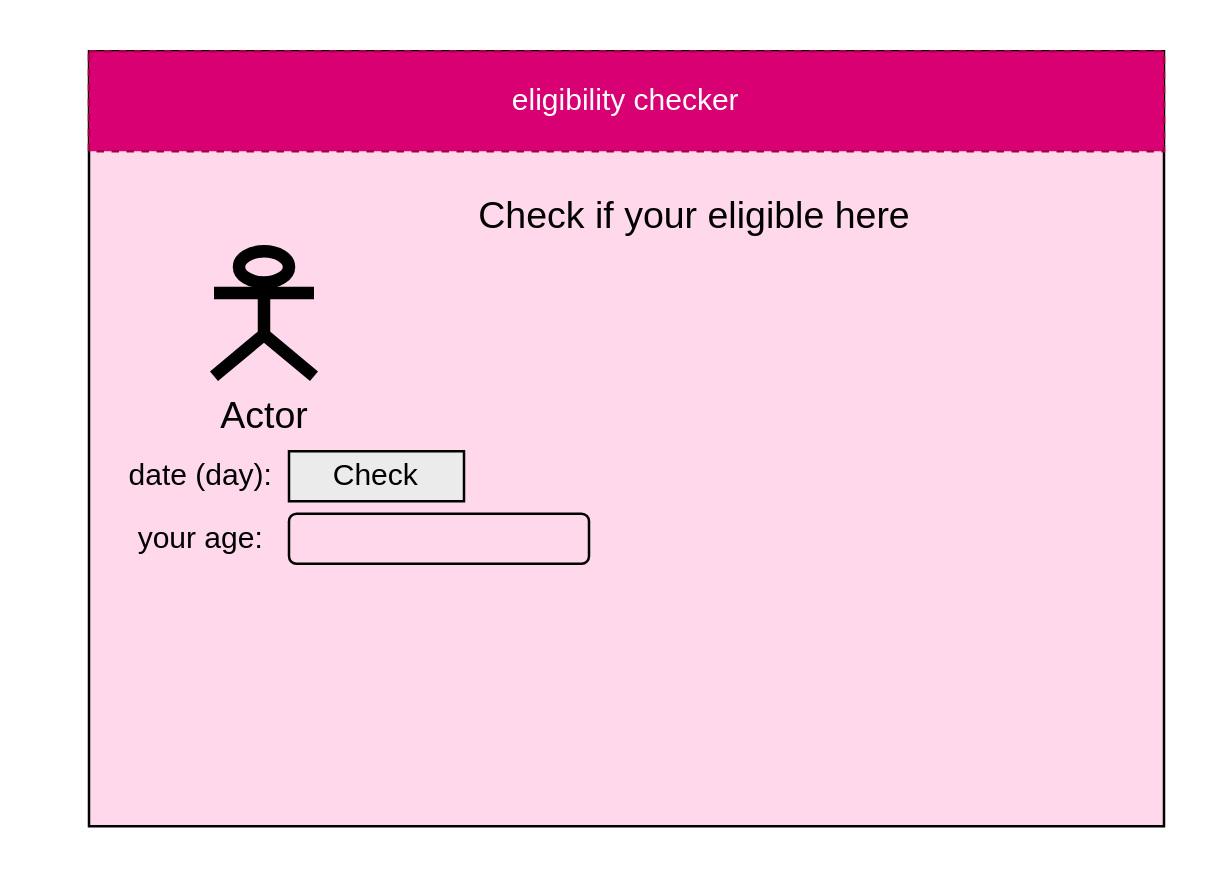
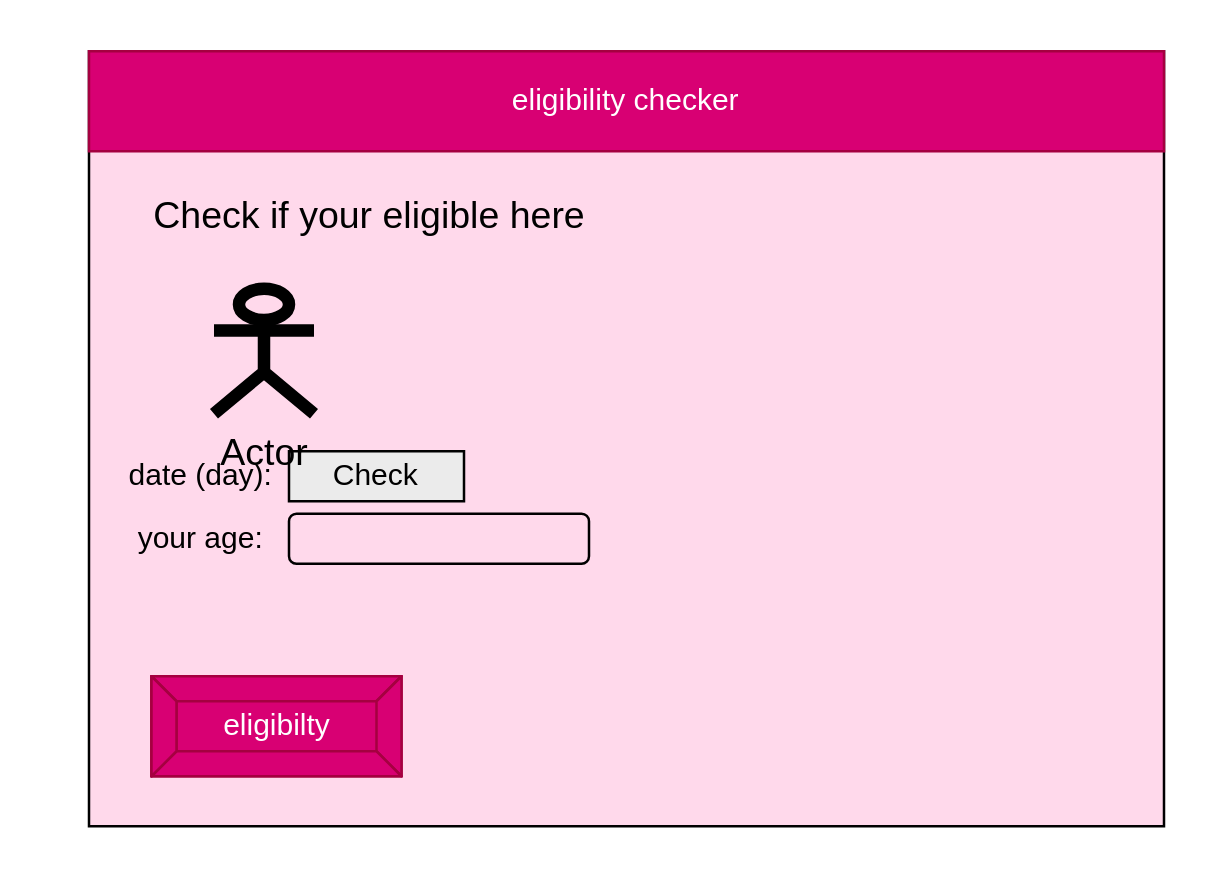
node "eligibility checker": style dashed -> solid
node "Check if your eligible here": moved (695, 214) -> (370, 214)
node "Actor": moved (264, 314) -> (264, 351)
node "eligibilty": added
